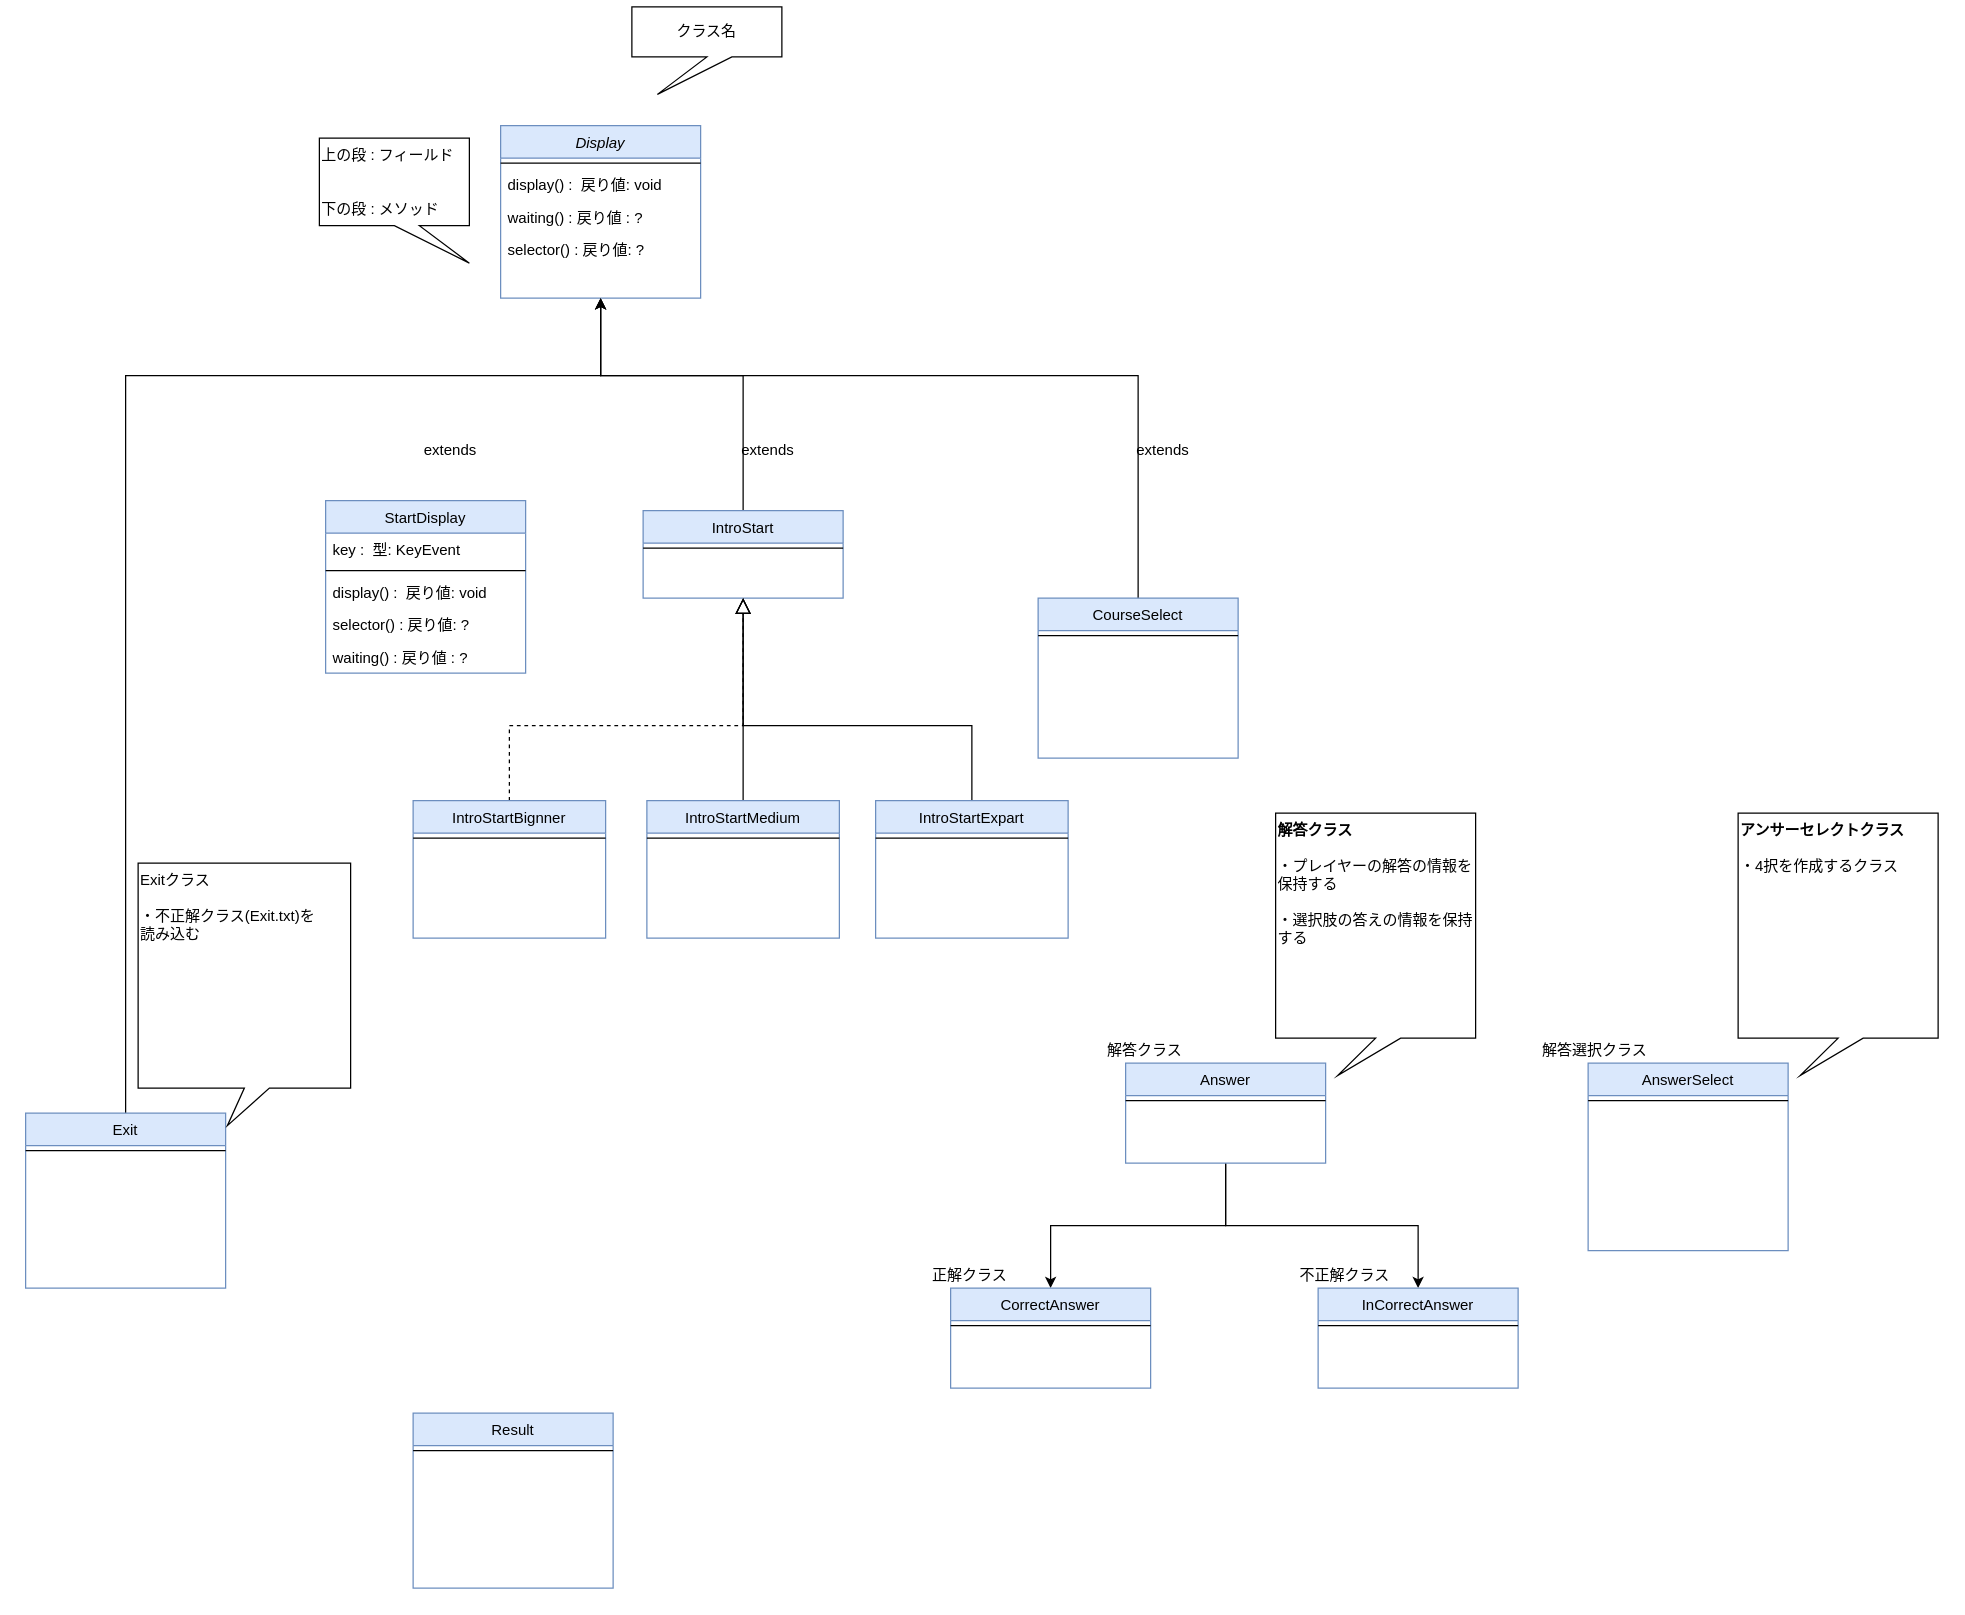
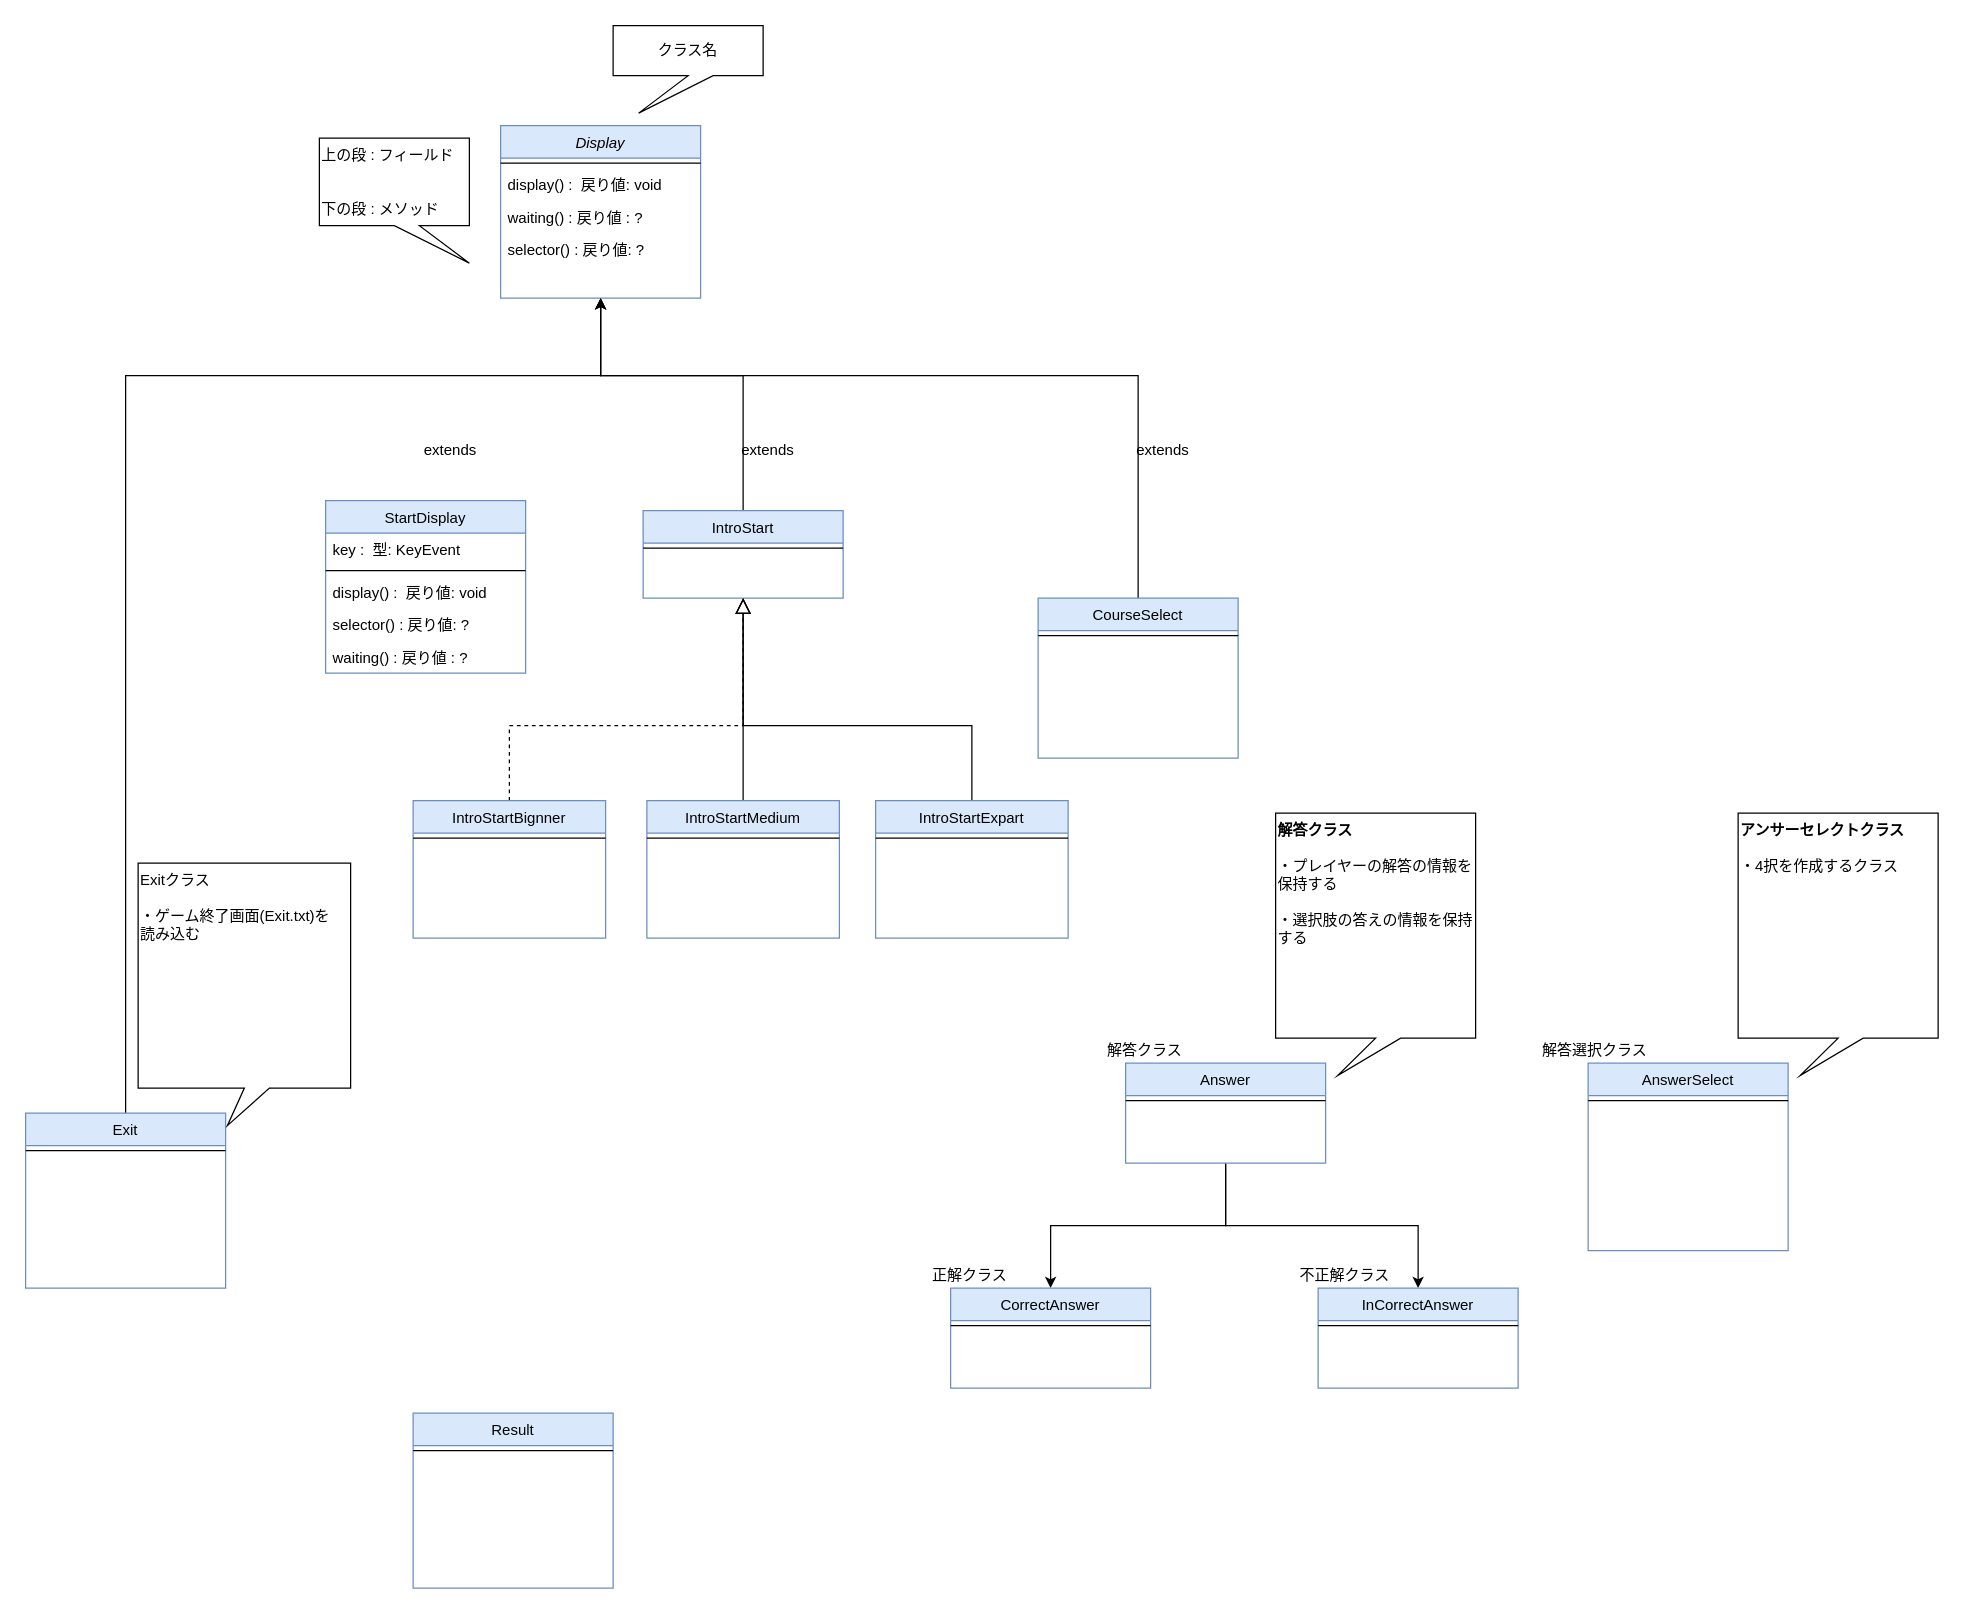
node "クラス名": moved (707, 51) -> (688, 69)
node "Exitクラス ・不正解クラス(Exit.txt)を 読み込む": label "Exitクラス ・不正解クラス(Exit.txt)を 読み込む" -> "Exitクラス ・ゲーム終了画面(Exit.txt)を 読み込む"
